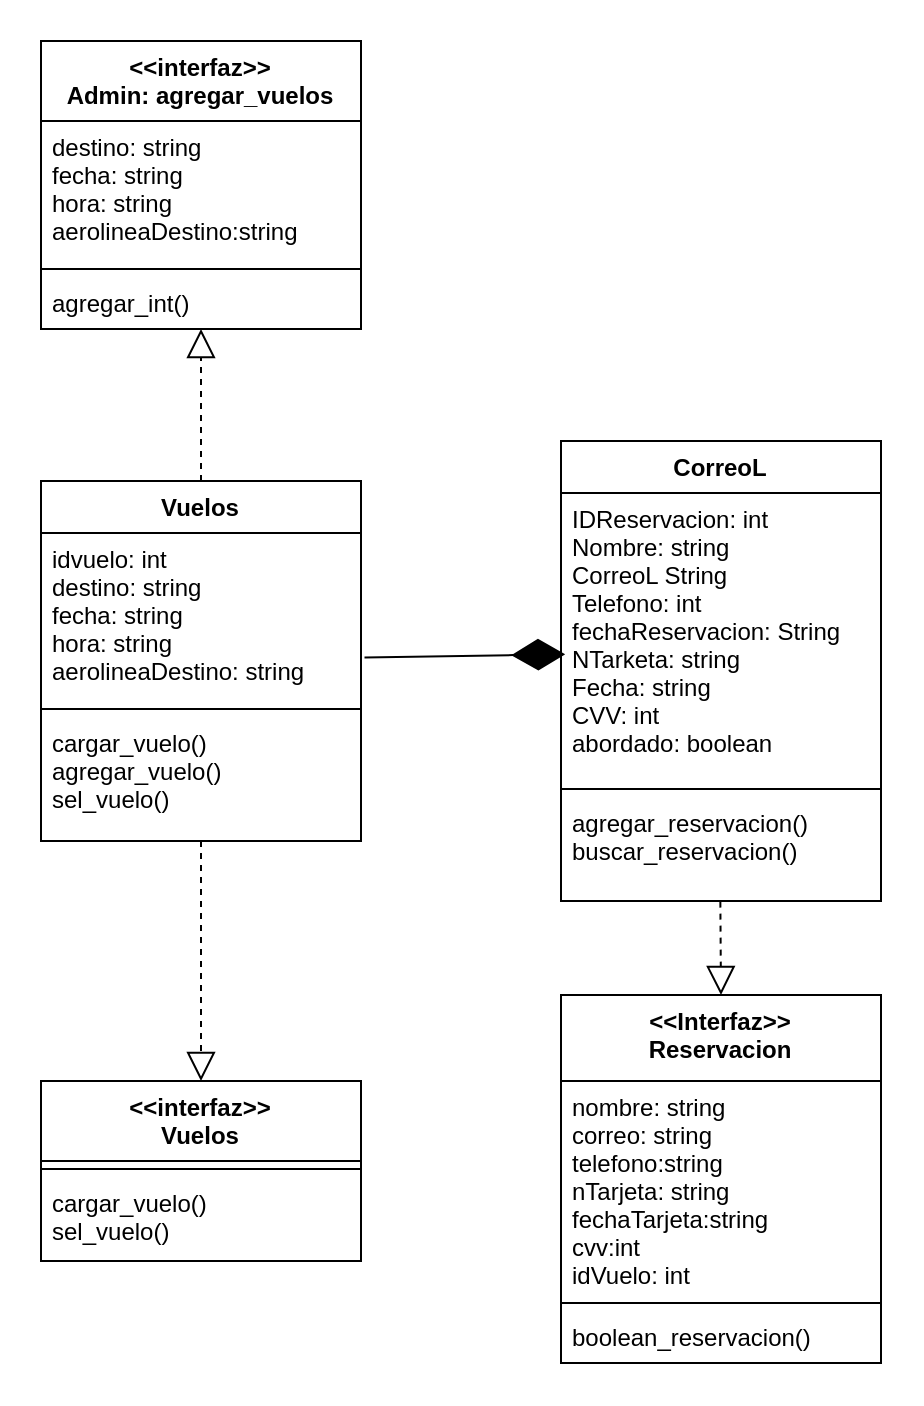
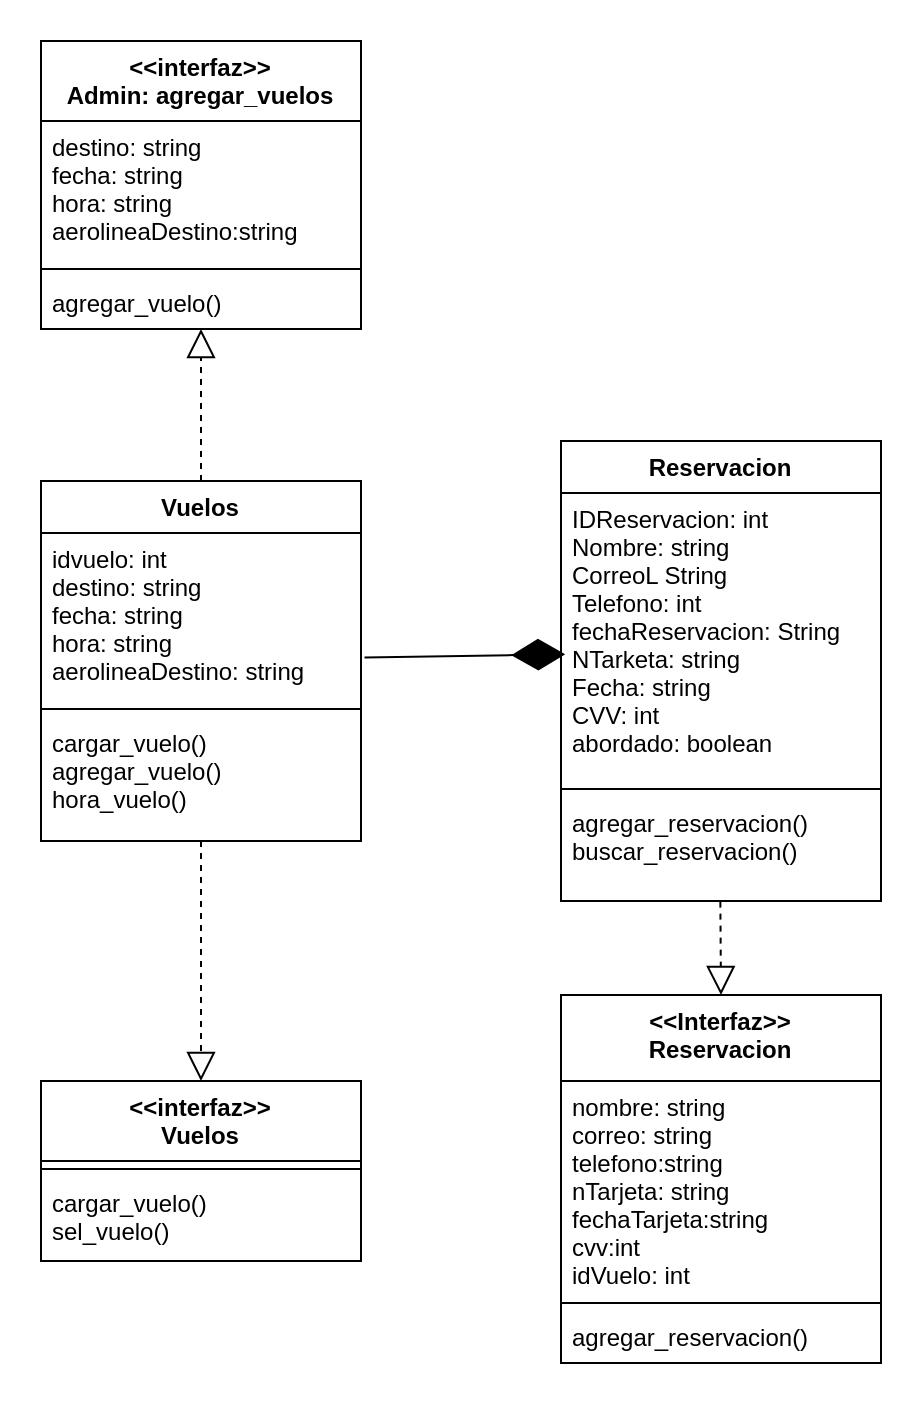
node "agregar_int()": label "agregar_int()" -> "agregar_vuelo()"
node "CorreoL": label "CorreoL" -> "Reservacion"
node "cargar_vuelo() agregar_vuelo() sel_vuelo()": label "cargar_vuelo() agregar_vuelo() sel_vuelo()" -> "cargar_vuelo() agregar_vuelo() hora_vuelo()"
node "boolean_reservacion()": label "boolean_reservacion()" -> "agregar_reservacion()"
